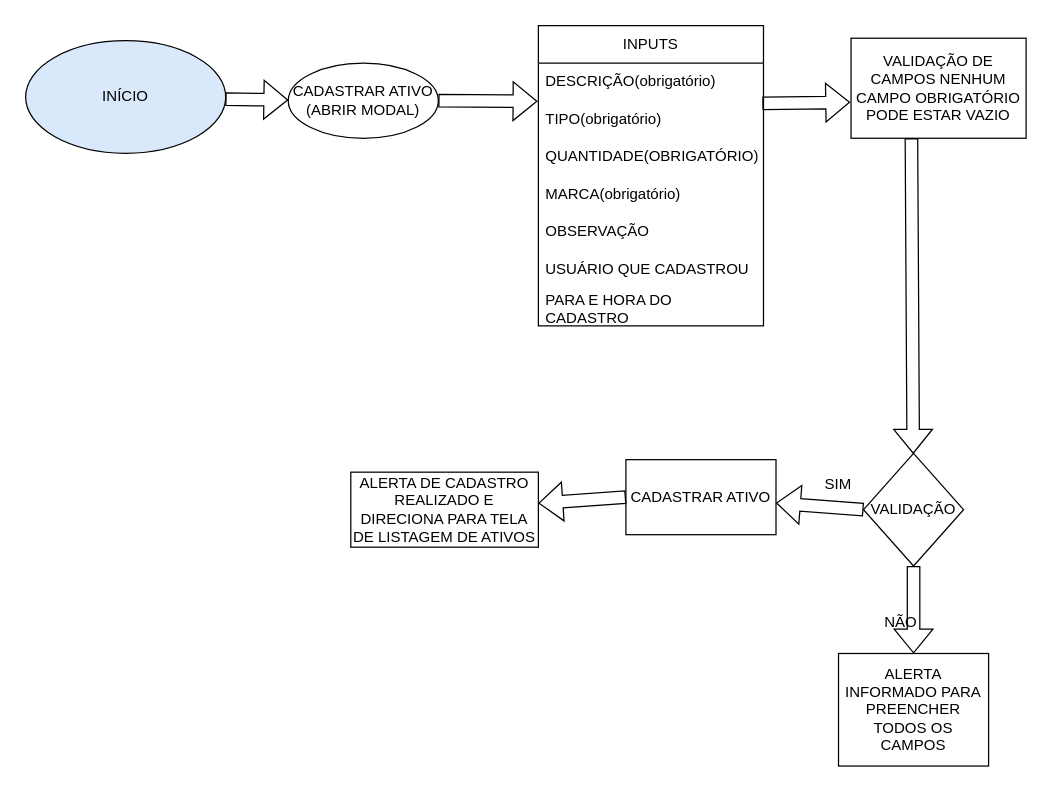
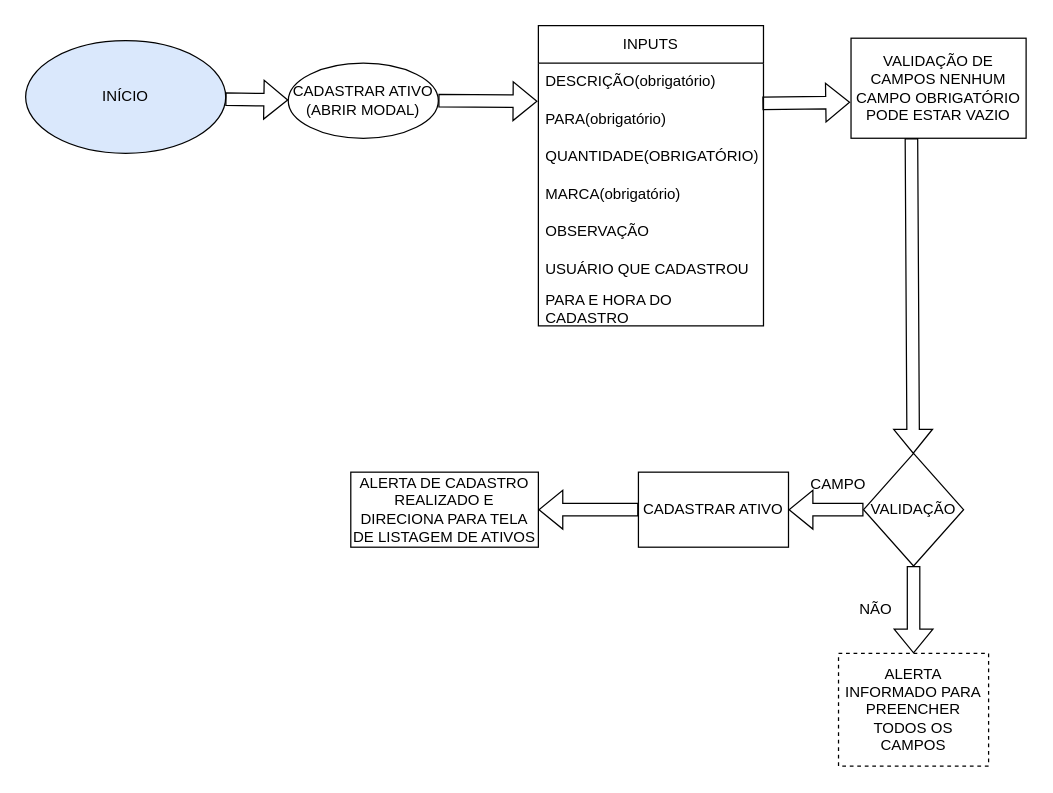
node "TIPO(obrigatório)": label "TIPO(obrigatório)" -> "PARA(obrigatório)"
node "SIM": label "SIM" -> "CAMPO"
node "CADASTRAR ATIVO": moved (701, 497) -> (713, 509)
node "NÃO": moved (901, 622) -> (876, 609)
node "ALERTA INFORMADO PARA PREENCHER TODOS OS CAMPOS": style solid -> dashed
